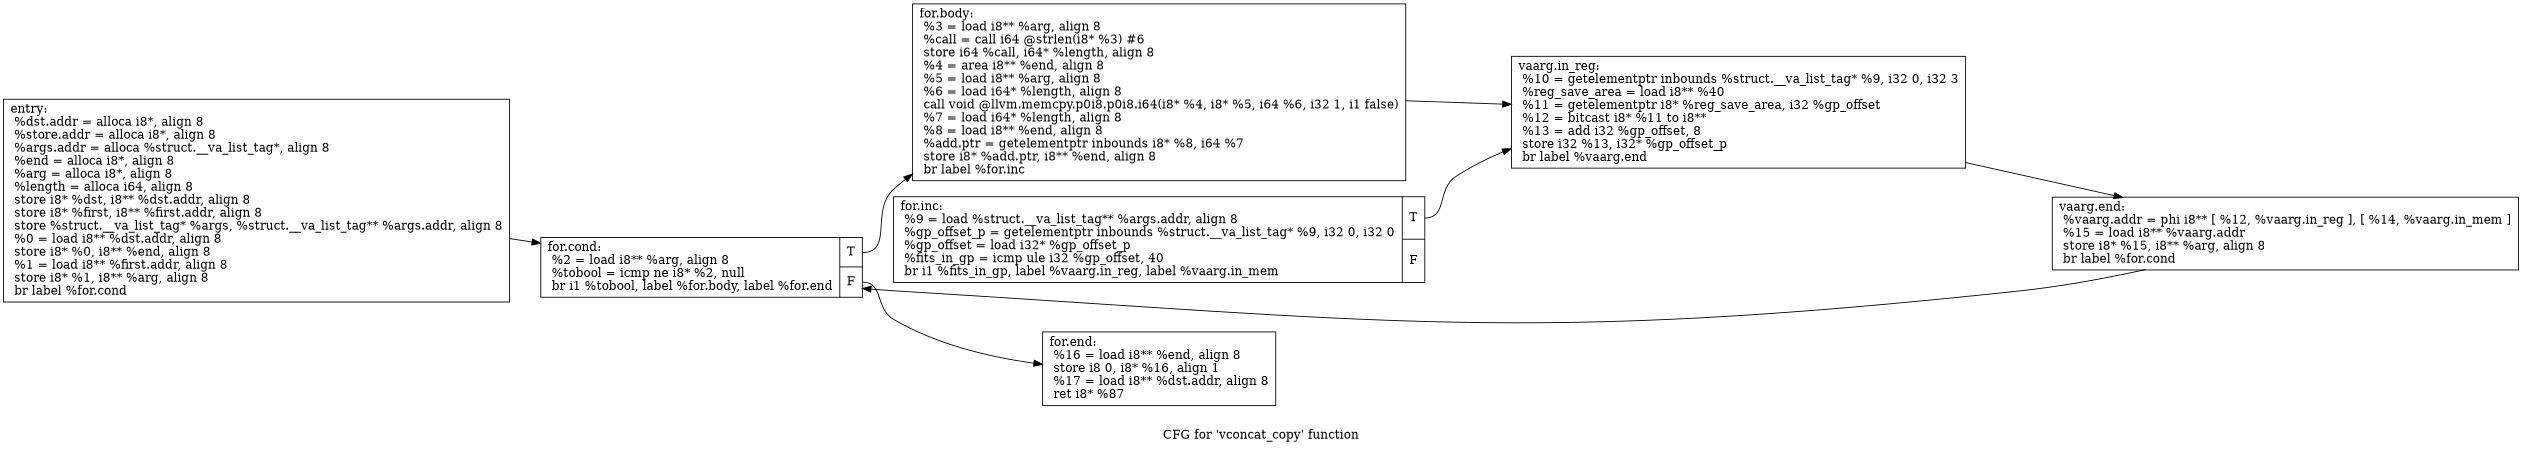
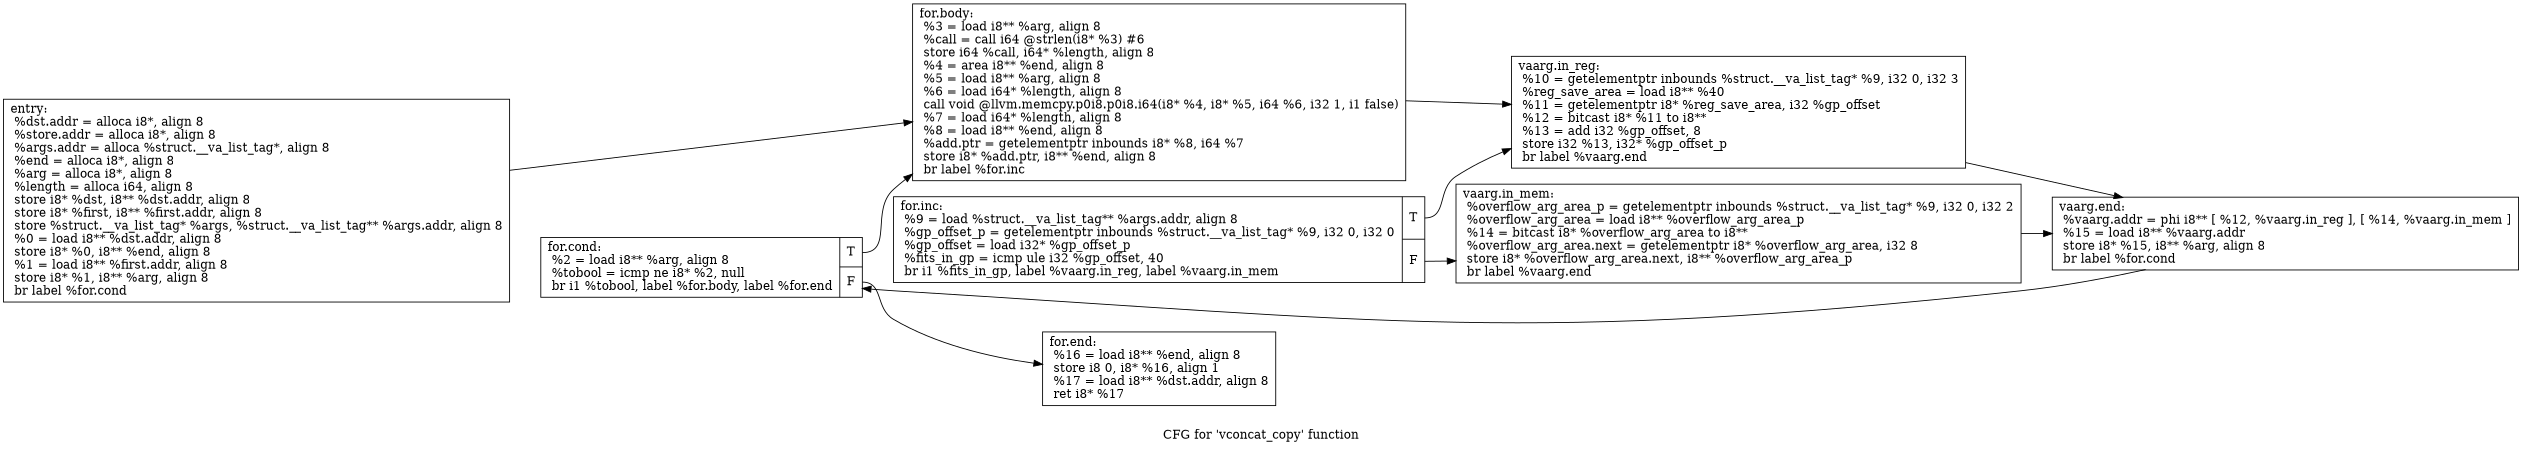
node "vaarg.in_mem:": added
edge "entry:" -> "for.cond:": now "entry:" -> "for.body:"
node "for.end:": text "ret i8* %87" -> "ret i8* %17"
